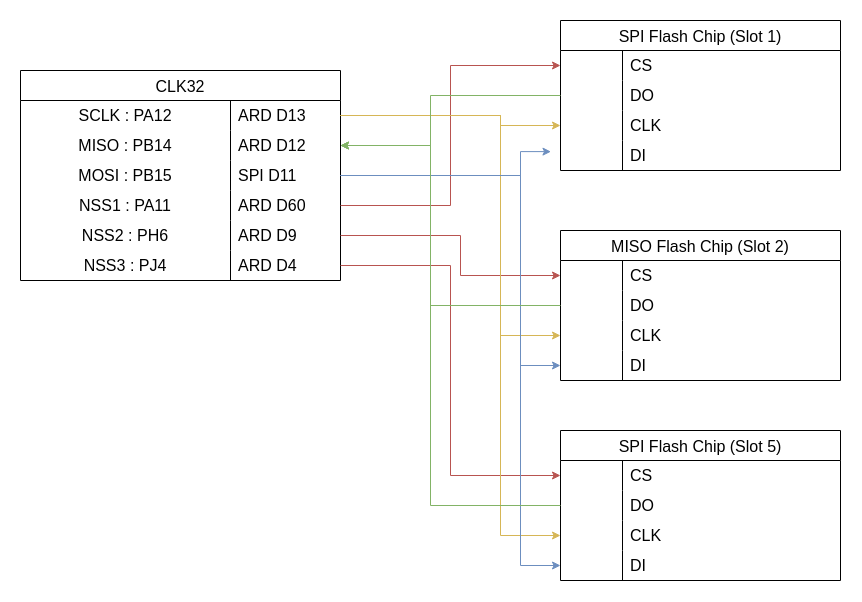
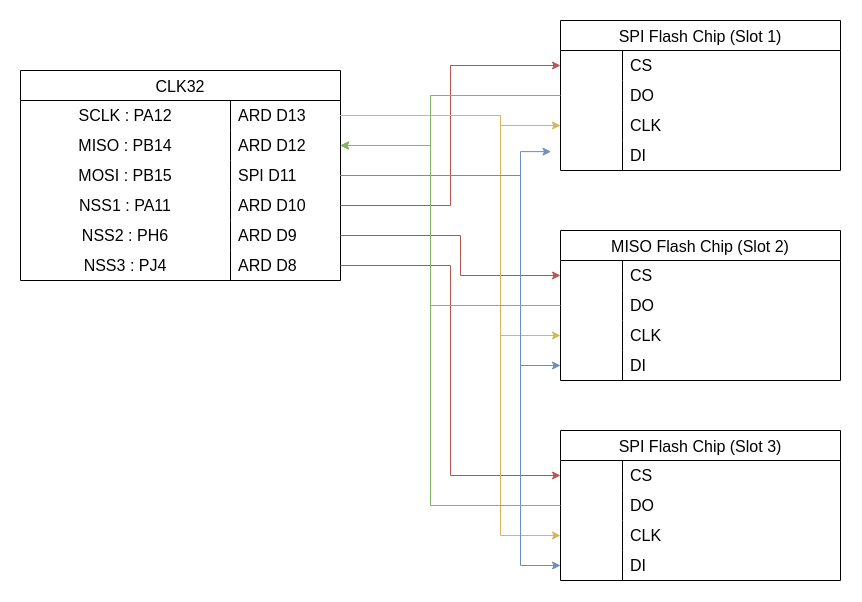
node "ARD D60": label "ARD D60" -> "ARD D10"
node "ARD D4": label "ARD D4" -> "ARD D8"
node "SPI Flash Chip (Slot 5)": label "SPI Flash Chip (Slot 5)" -> "SPI Flash Chip (Slot 3)"
